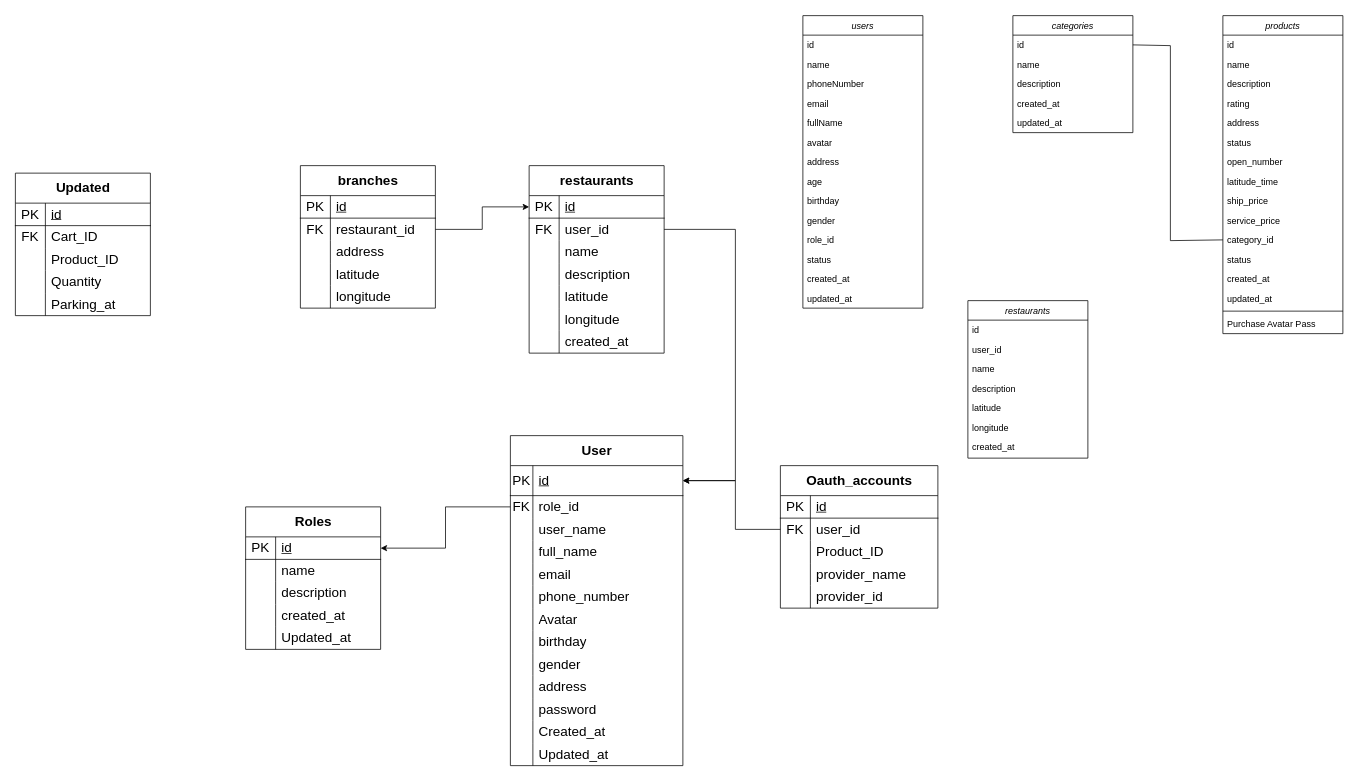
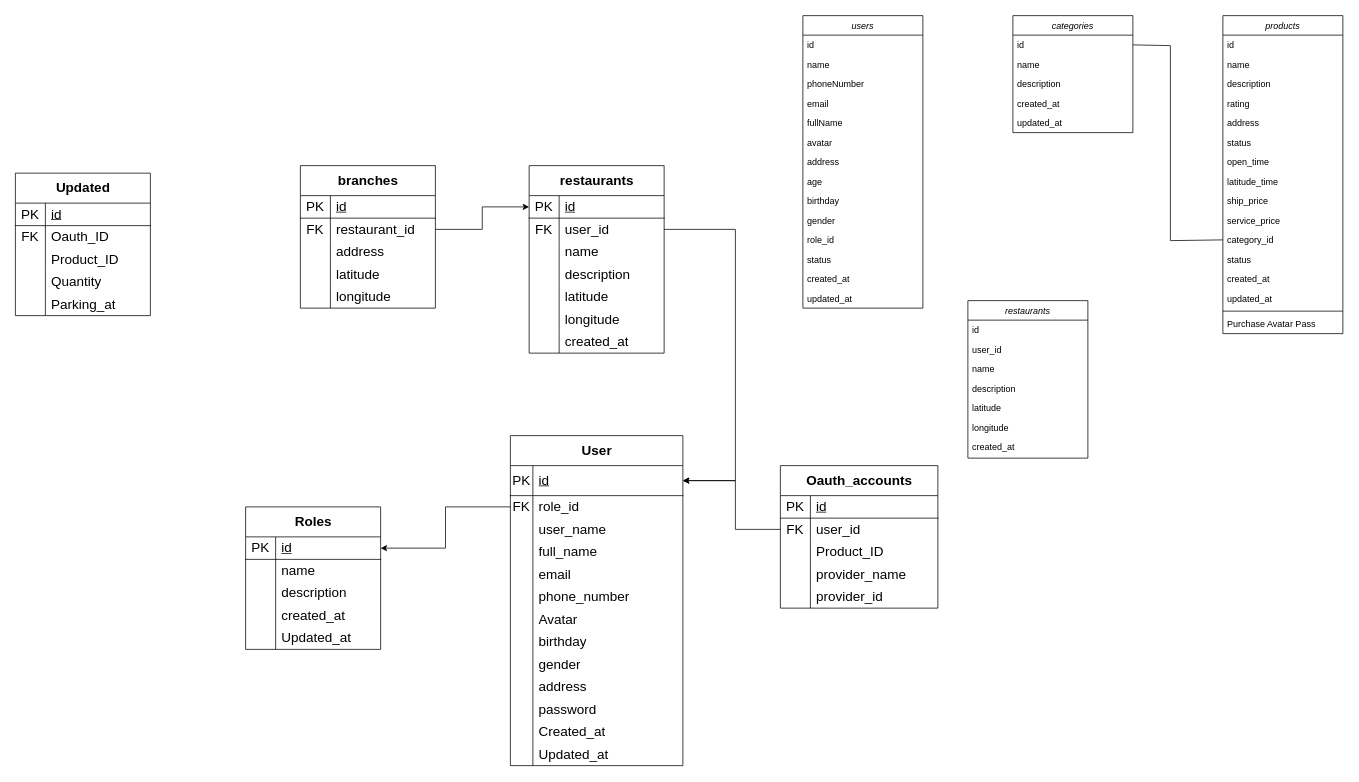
node "open_number": label "open_number" -> "open_time"
node "Cart_ID": label "Cart_ID" -> "Oauth_ID"
